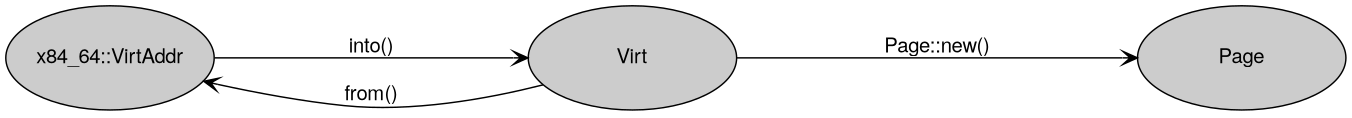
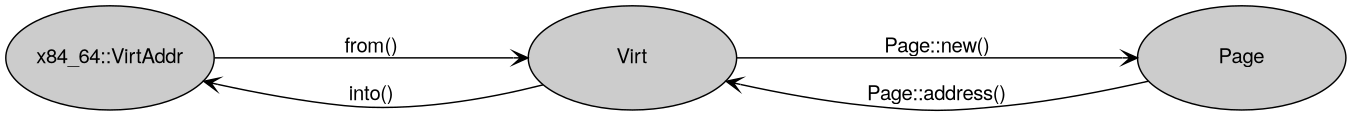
edge "x84_64::VirtAddr" -> "Virt": label "into()" -> "from()"
edge "Virt" -> "x84_64::VirtAddr": label "from()" -> "into()"
edge "Page" -> "Virt": added, label "Page::address()"
